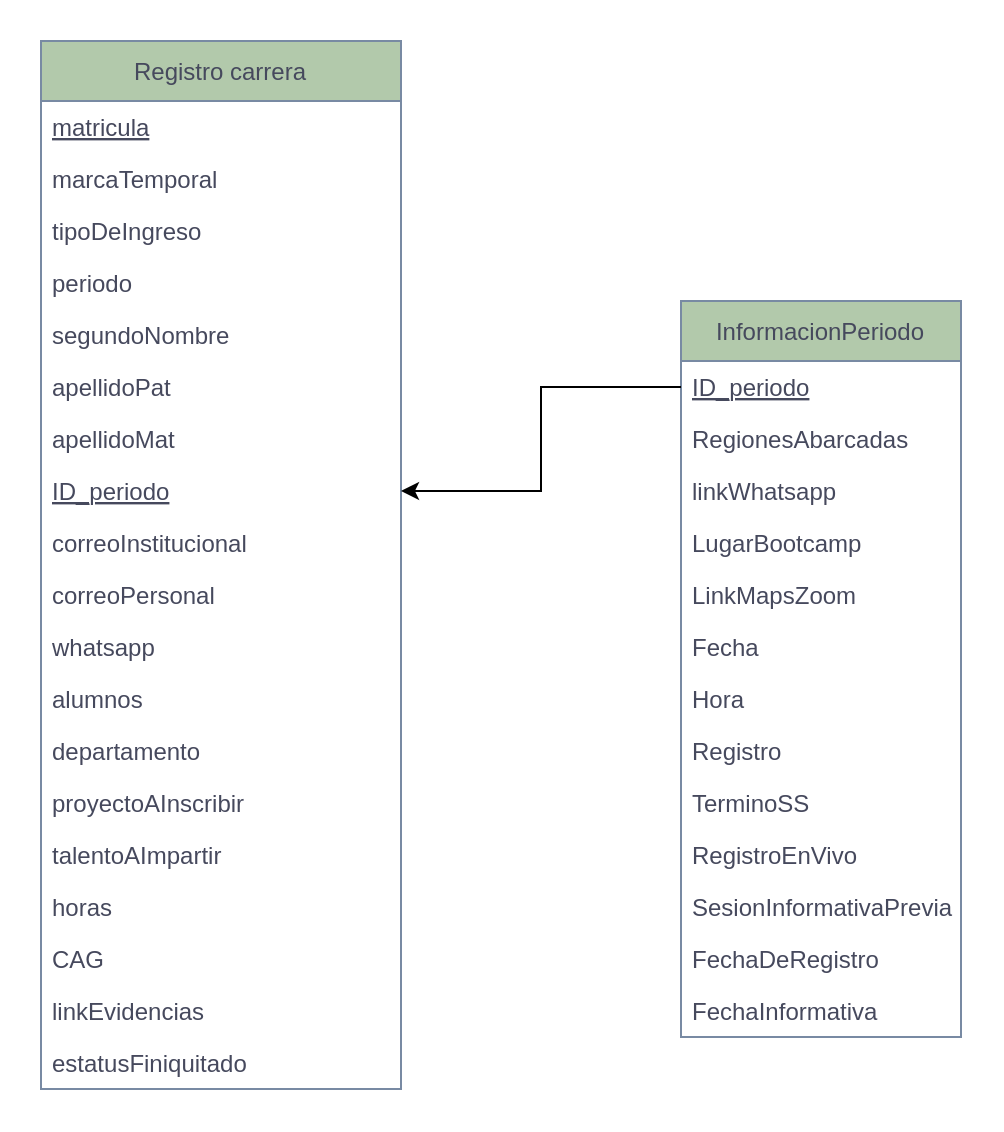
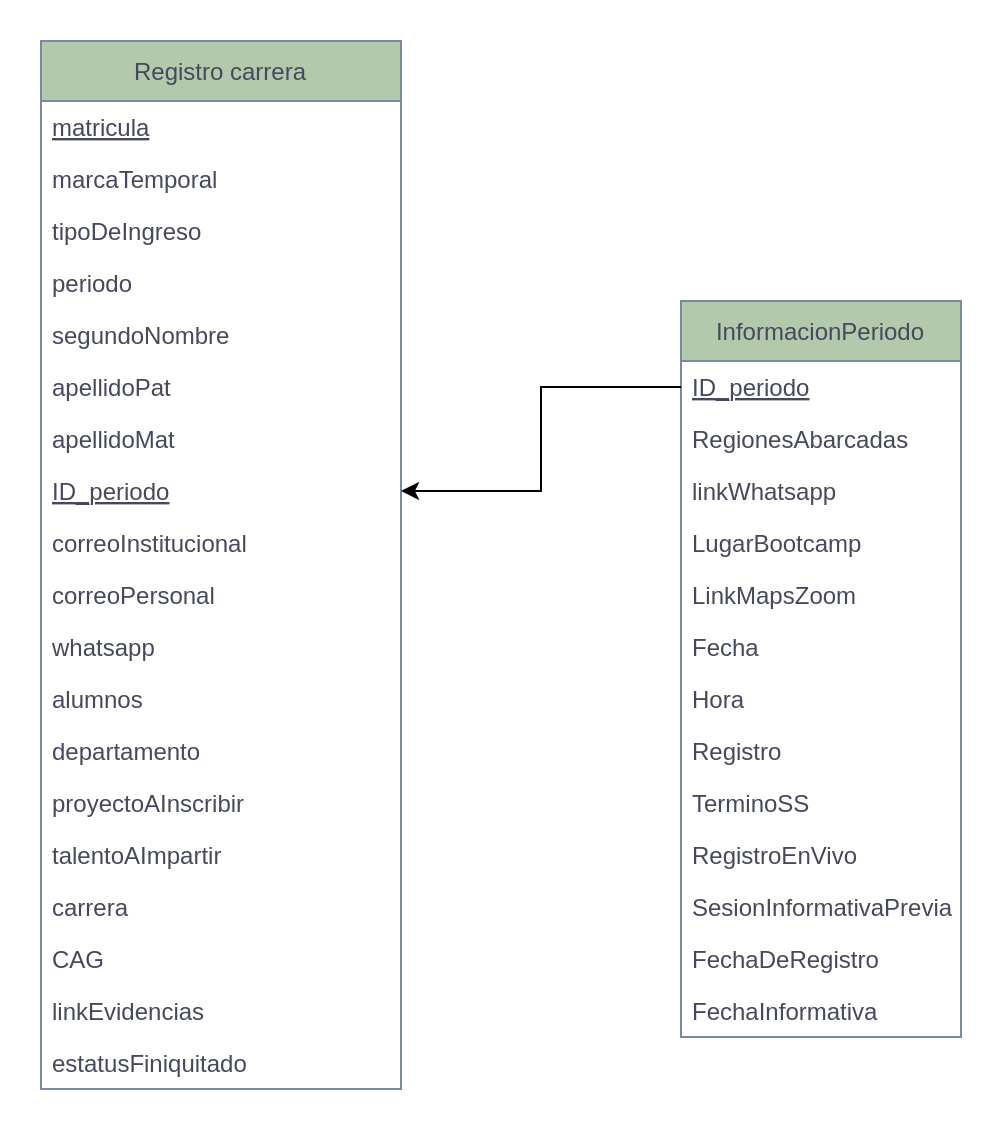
node "horas": label "horas" -> "carrera"
